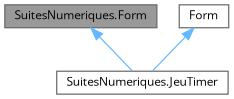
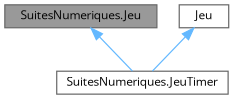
node "SuitesNumeriques.Form": label "SuitesNumeriques.Form" -> "SuitesNumeriques.Jeu"
node "Form": label "Form" -> "Jeu"
